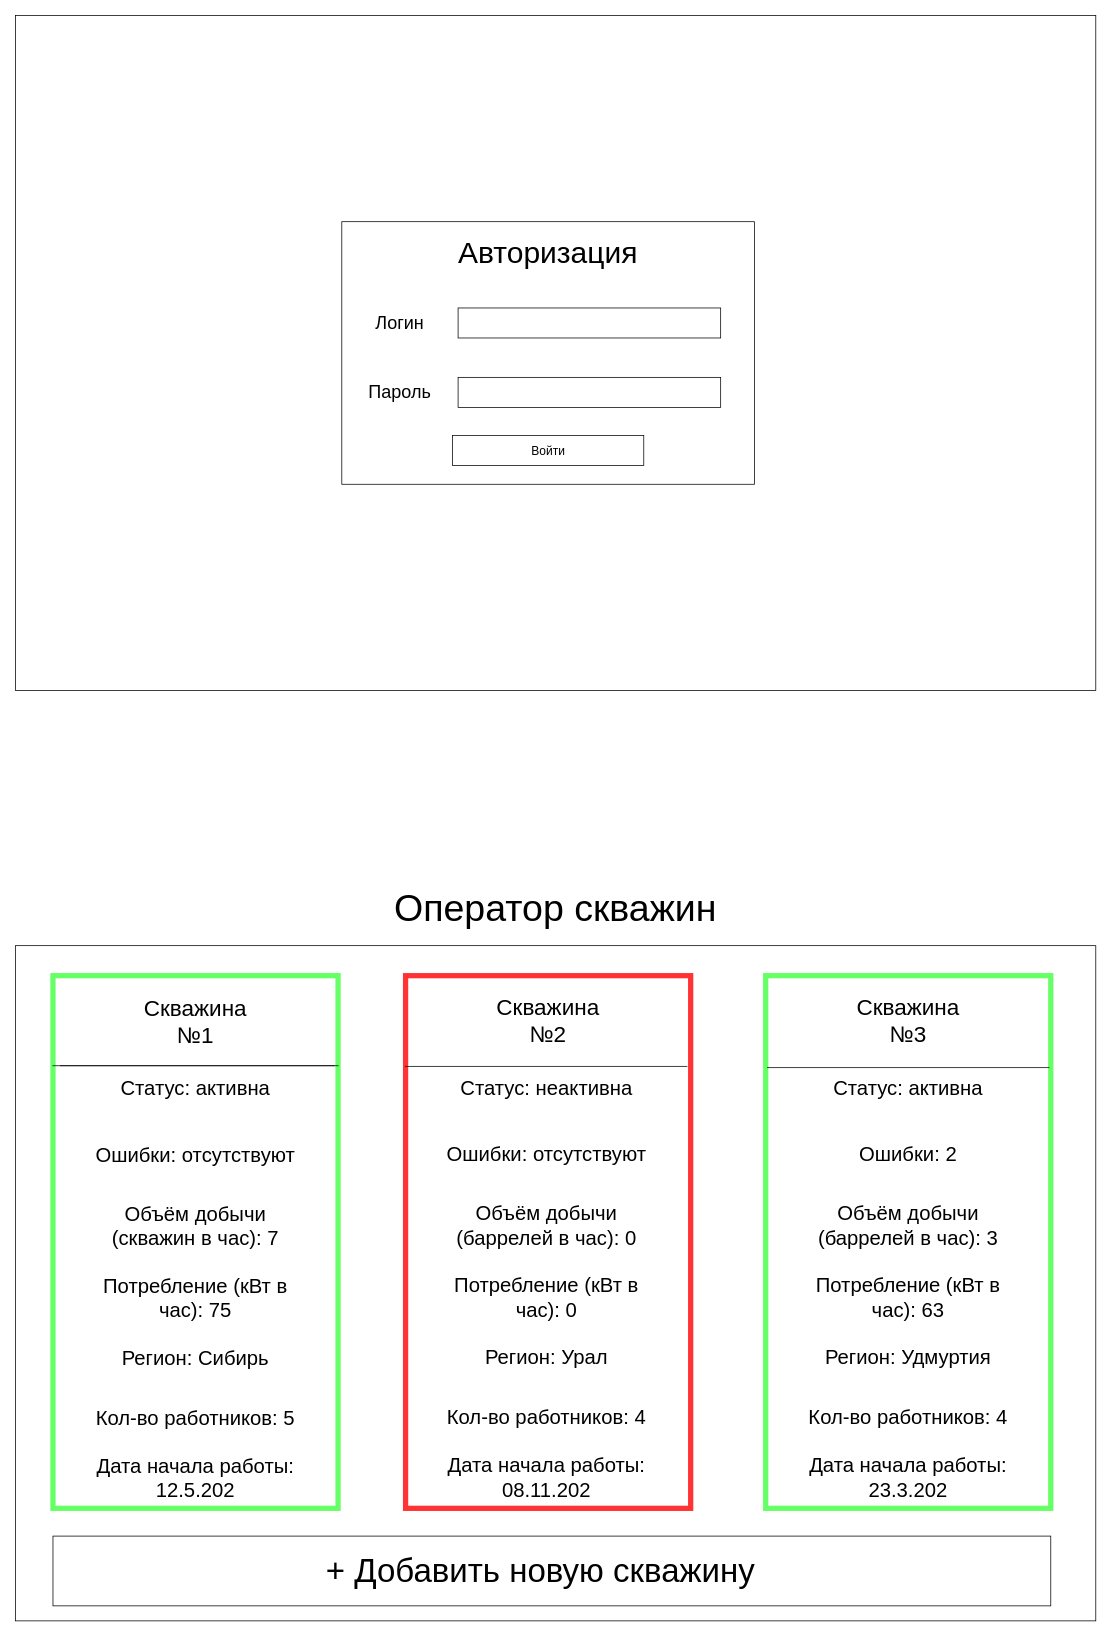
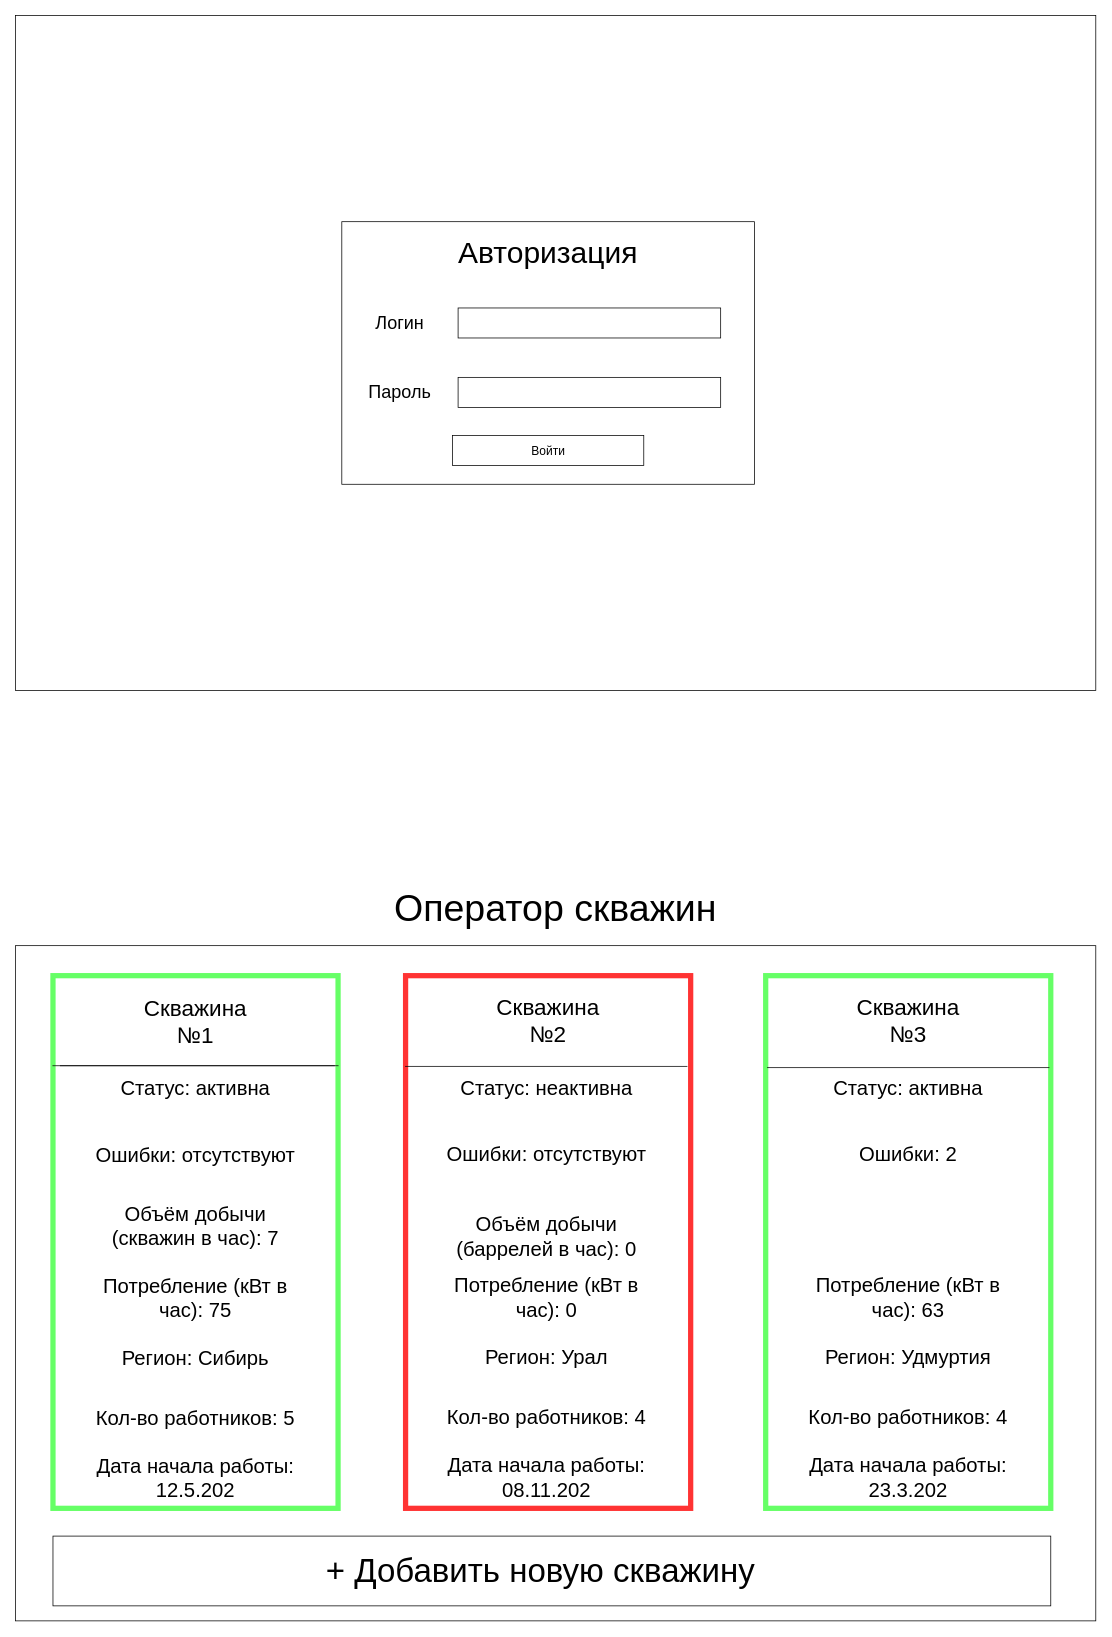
node "Объём добычи (баррелей в час): 0": moved (546, 1225) -> (546, 1236)
node "Объём добычи (баррелей в час): 3": removed
